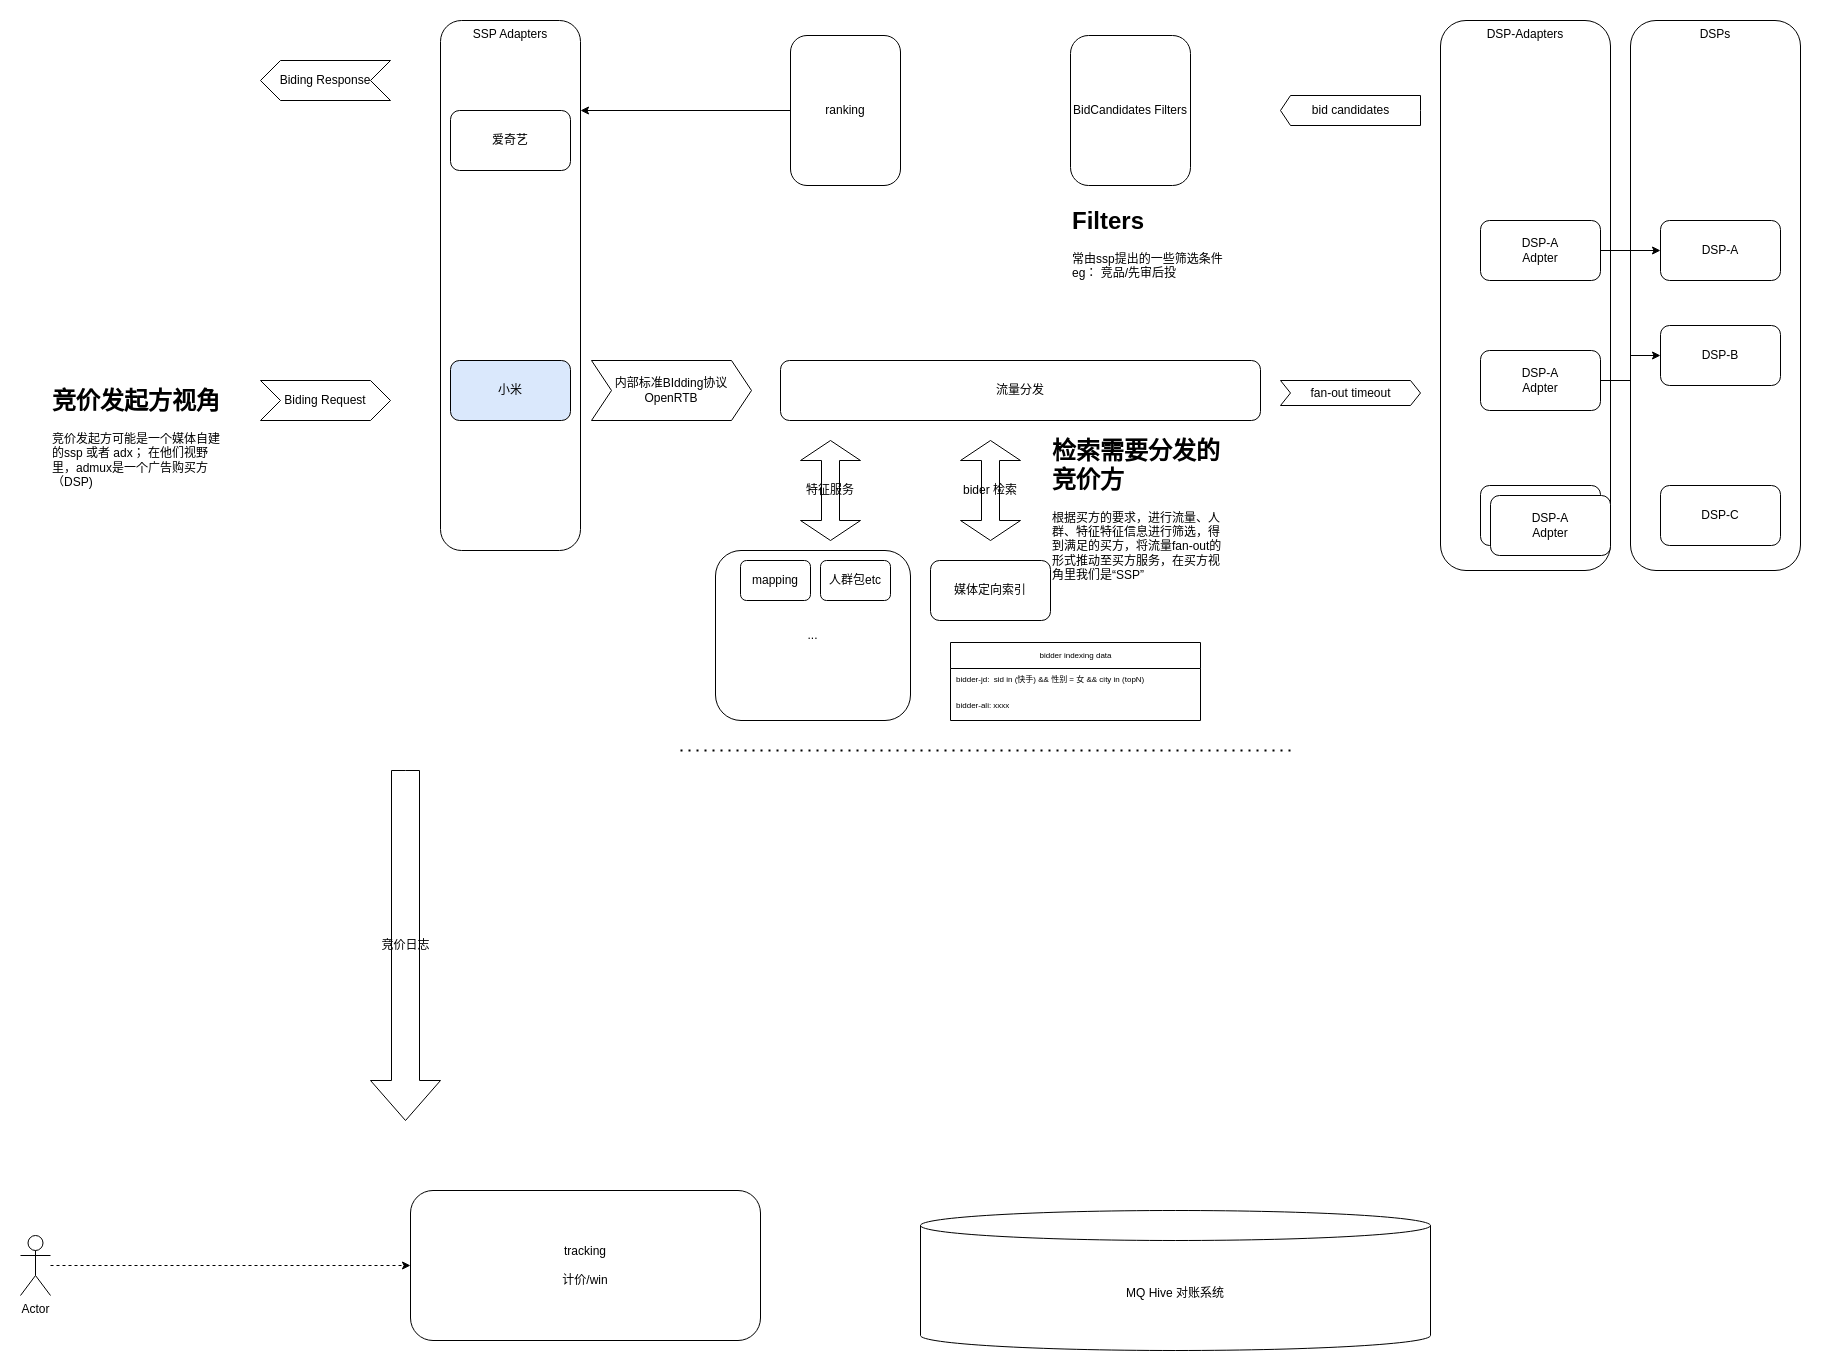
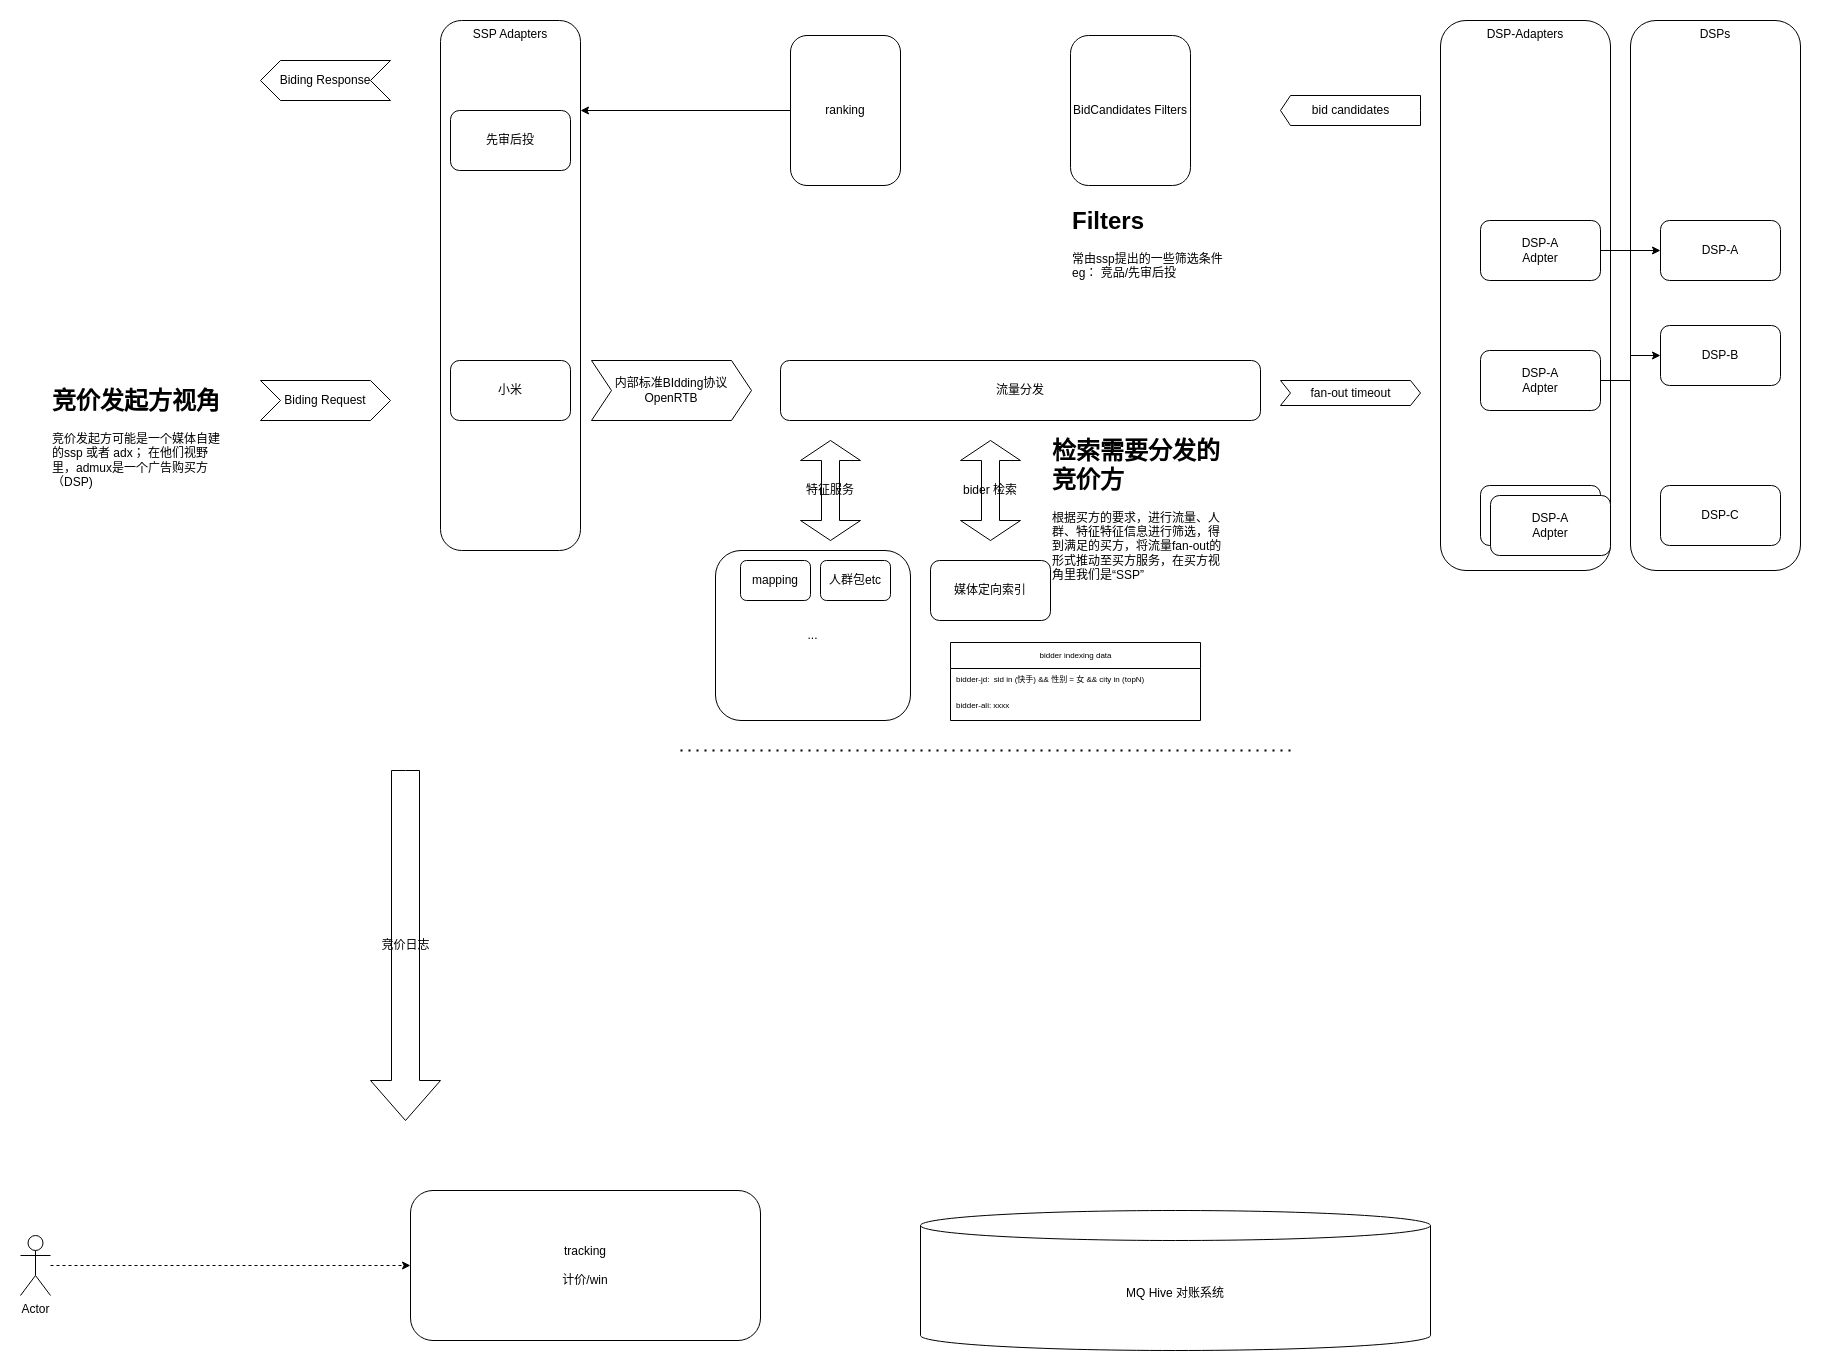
node "爱奇艺": label "爱奇艺" -> "先审后投"
node "小米": fillcolor #dae8fc -> #ffffff
